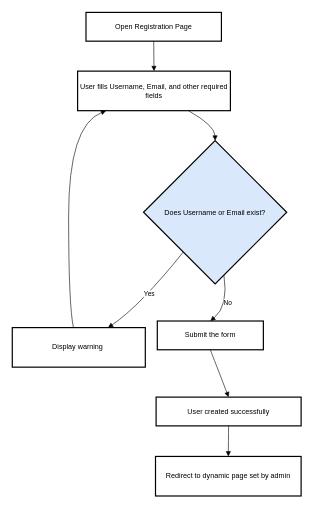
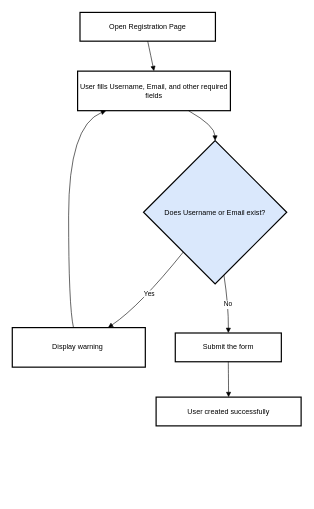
node "Open Registration Page": moved (154, 27) -> (148, 27)
node "Submit the form": moved (211, 336) -> (229, 348)
edge "User created successfully" -> "Redirect to dynamic page set by admin": removed
node "Redirect to dynamic page set by admin": removed
